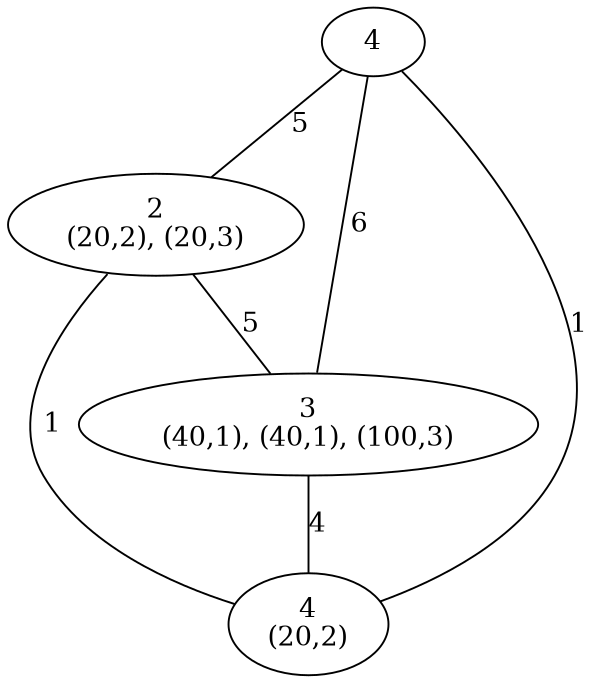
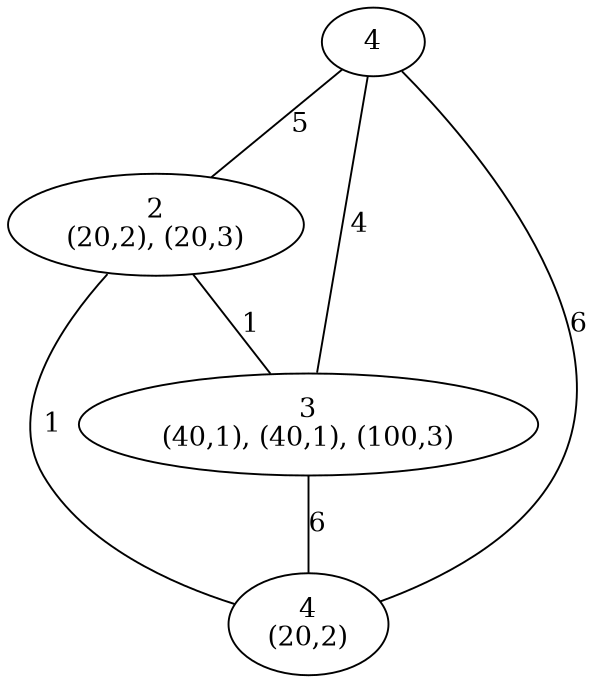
edge "4" -- "3 (40,1), (40,1), (100,3)": label "6" -> "4"
edge "2 (20,2), (20,3)" -- "3 (40,1), (40,1), (100,3)": label "5" -> "1"
edge "4" -- "4 (20,2)": label "1" -> "6"
edge "3 (40,1), (40,1), (100,3)" -- "4 (20,2)": label "4" -> "6"
